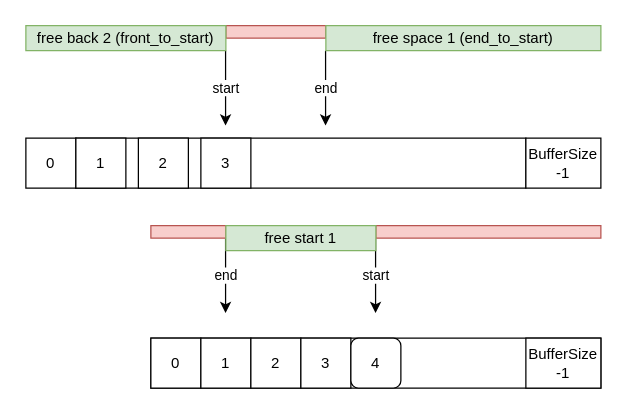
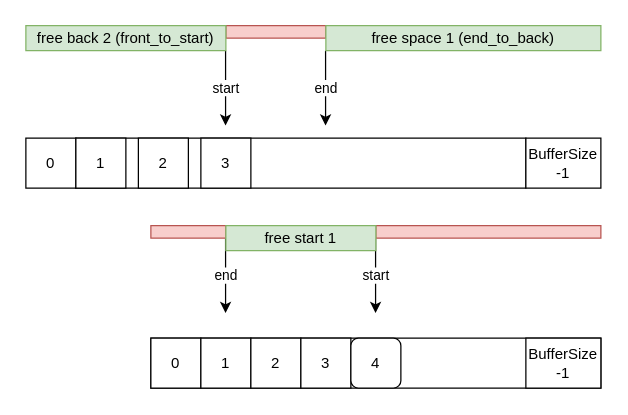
node "free space 1 (end_to_start)": label "free space 1 (end_to_start)" -> "free space 1 (end_to_back)"
